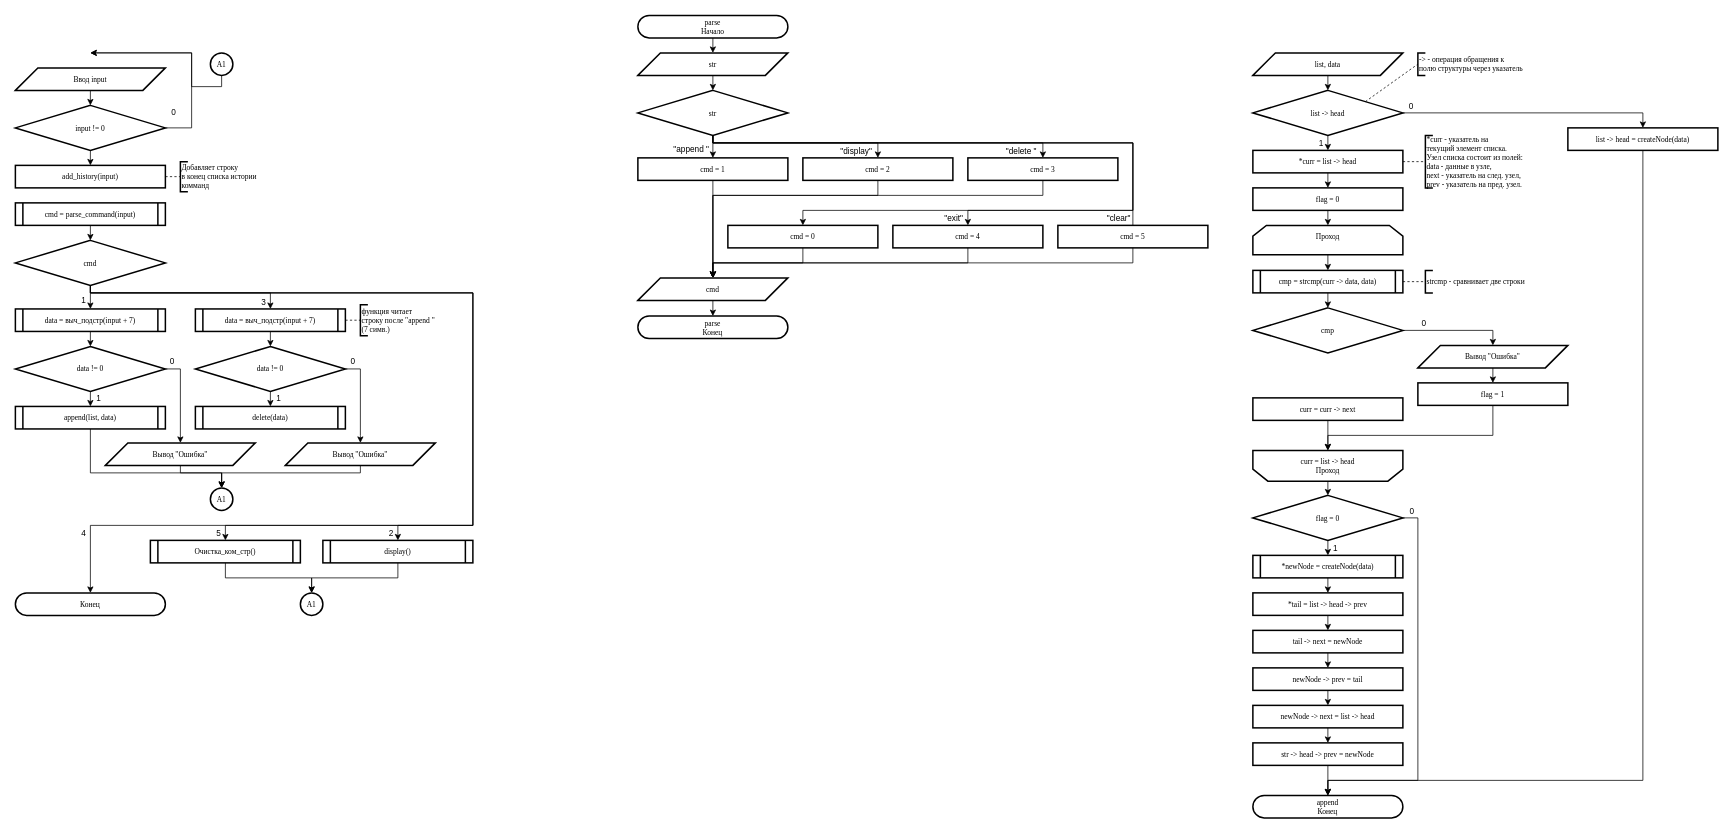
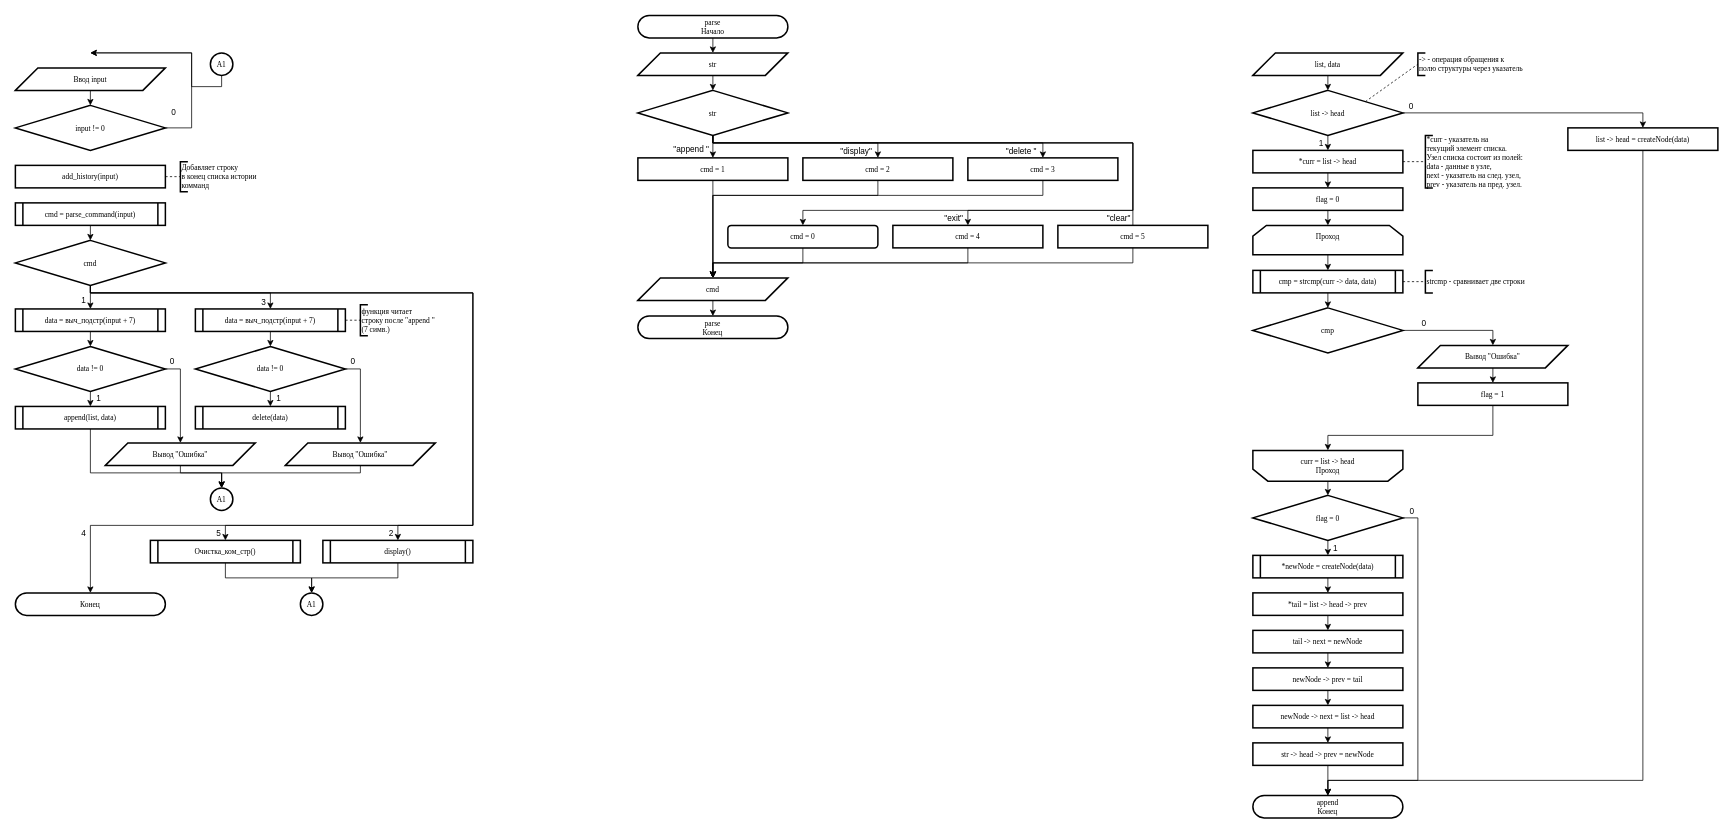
edge "input != 0" -> "add_history(input)": removed
node "cmd = 0": shape rectangle -> rounded rectangle
node "curr = curr -> next": removed
edge "curr = curr -> next" -> "curr = list -> head Проход": removed
